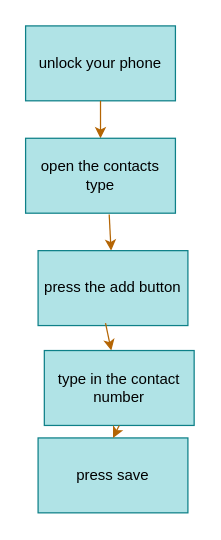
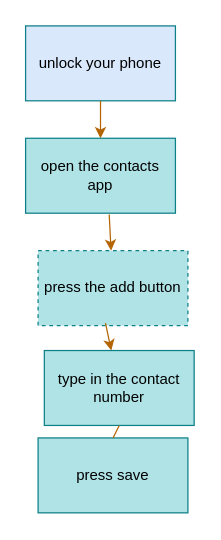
node "unlock your phone": fillcolor #b0e3e6 -> #dae8fc
node "open the contacts type": label "open the contacts type" -> "open the contacts app"
node "press the add button": style solid -> dashed
edge "type in the contact number" -> "press save": arrowhead classic -> none
